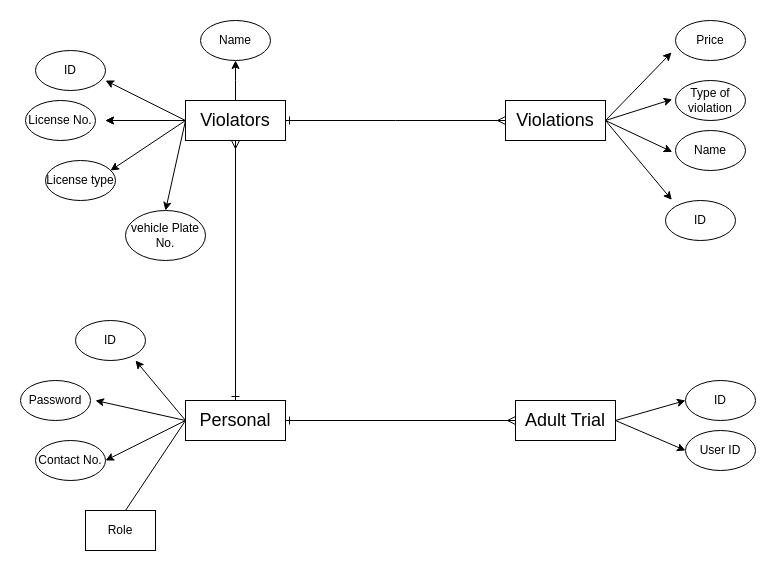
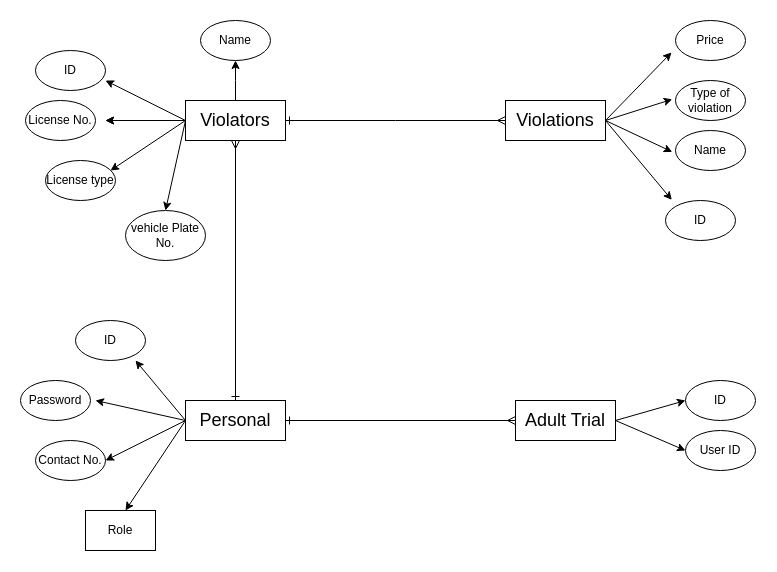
edge "Personal" -- "Role": arrowhead none -> classic
